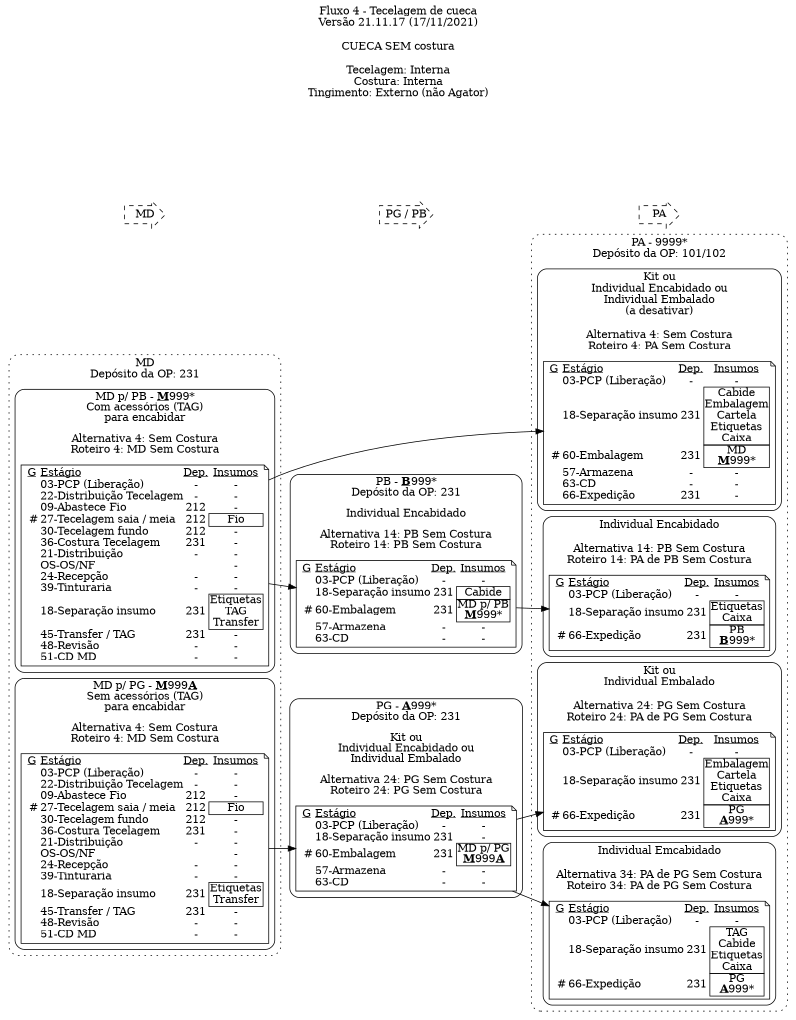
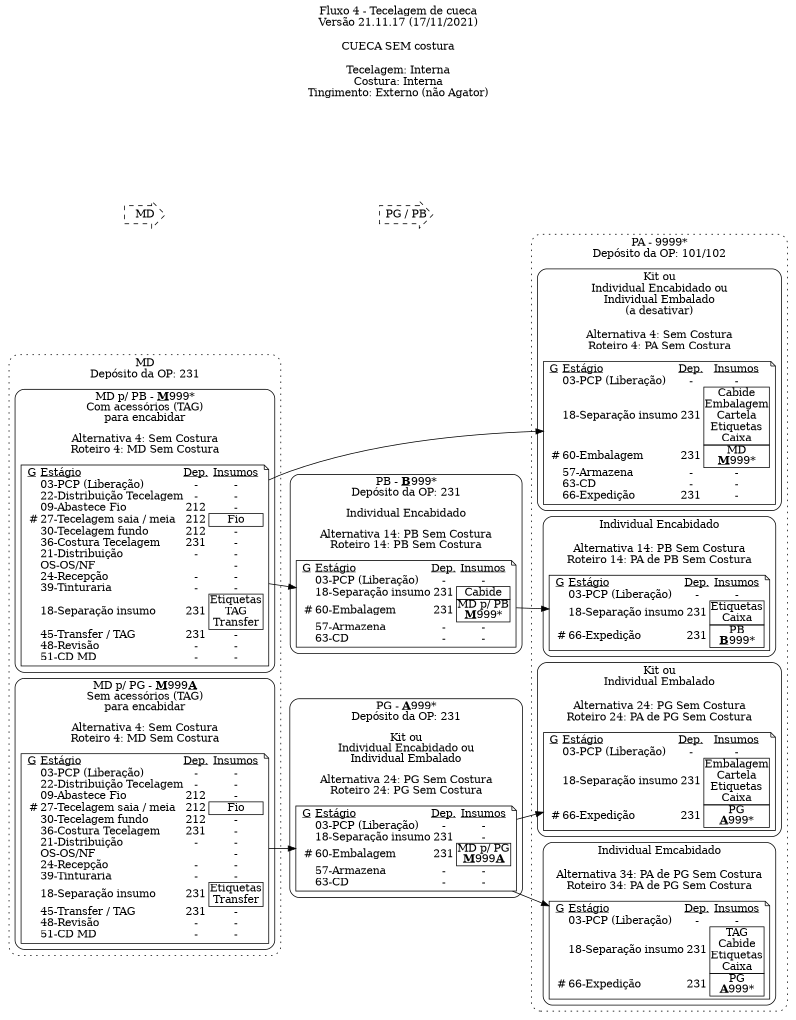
node "PA": removed
